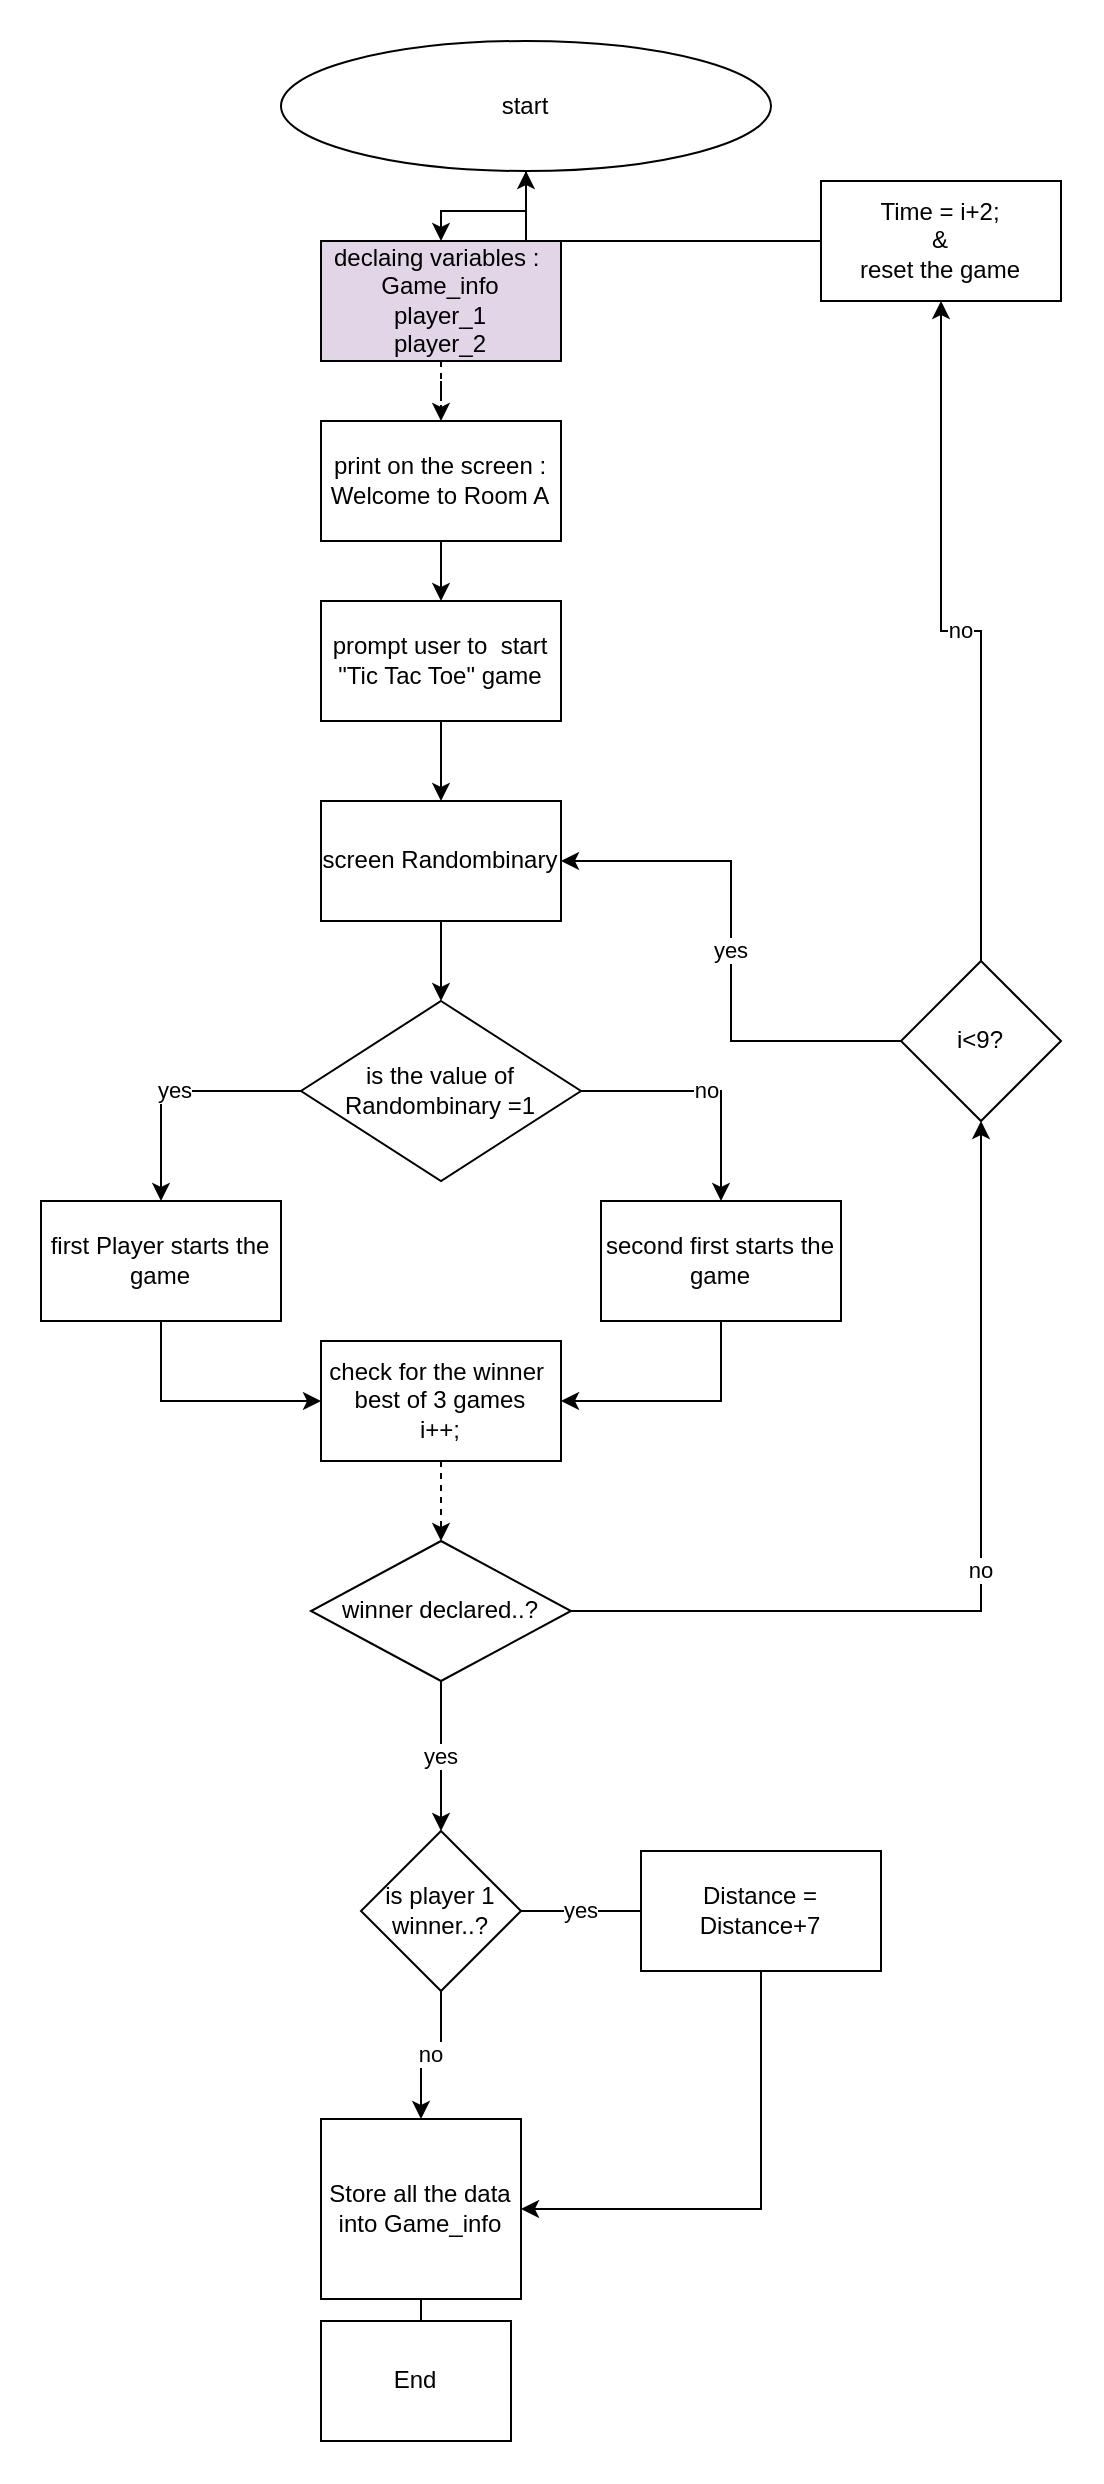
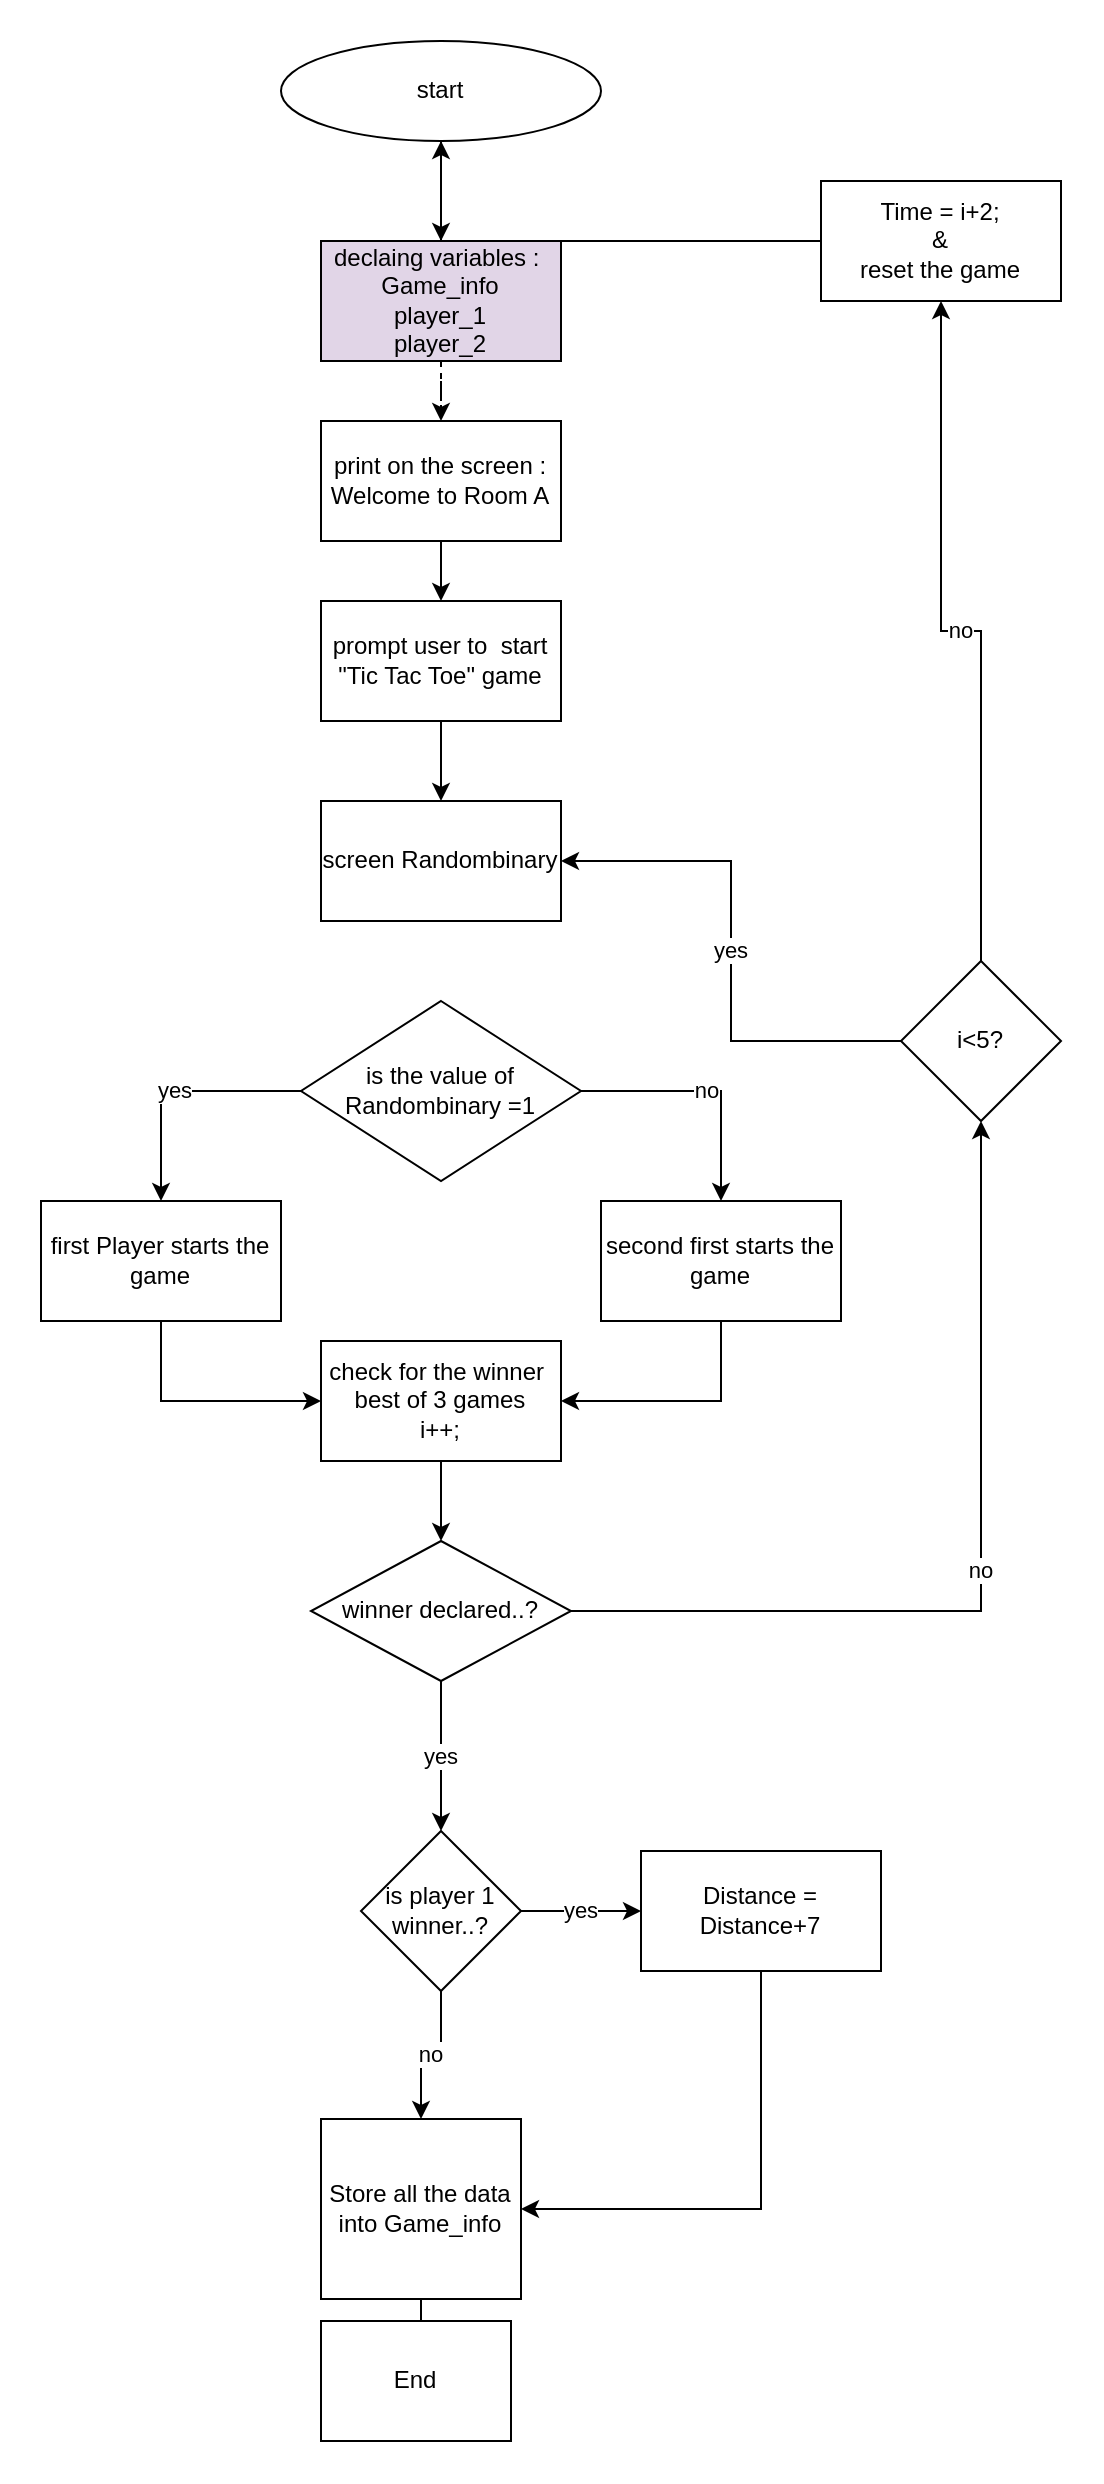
node "start": size 490x130 -> 320x100
edge "screen Randombinary" -> "is the value of Randombinary =1": removed
node "i<9?": label "i<9?" -> "i<5?"
edge "check for the winner best of 3 games i++;" -> "winner declared..?": style dashed -> solid
edge "is player 1 winner..?" -- "Distance = Distance+7": arrowhead none -> classic
